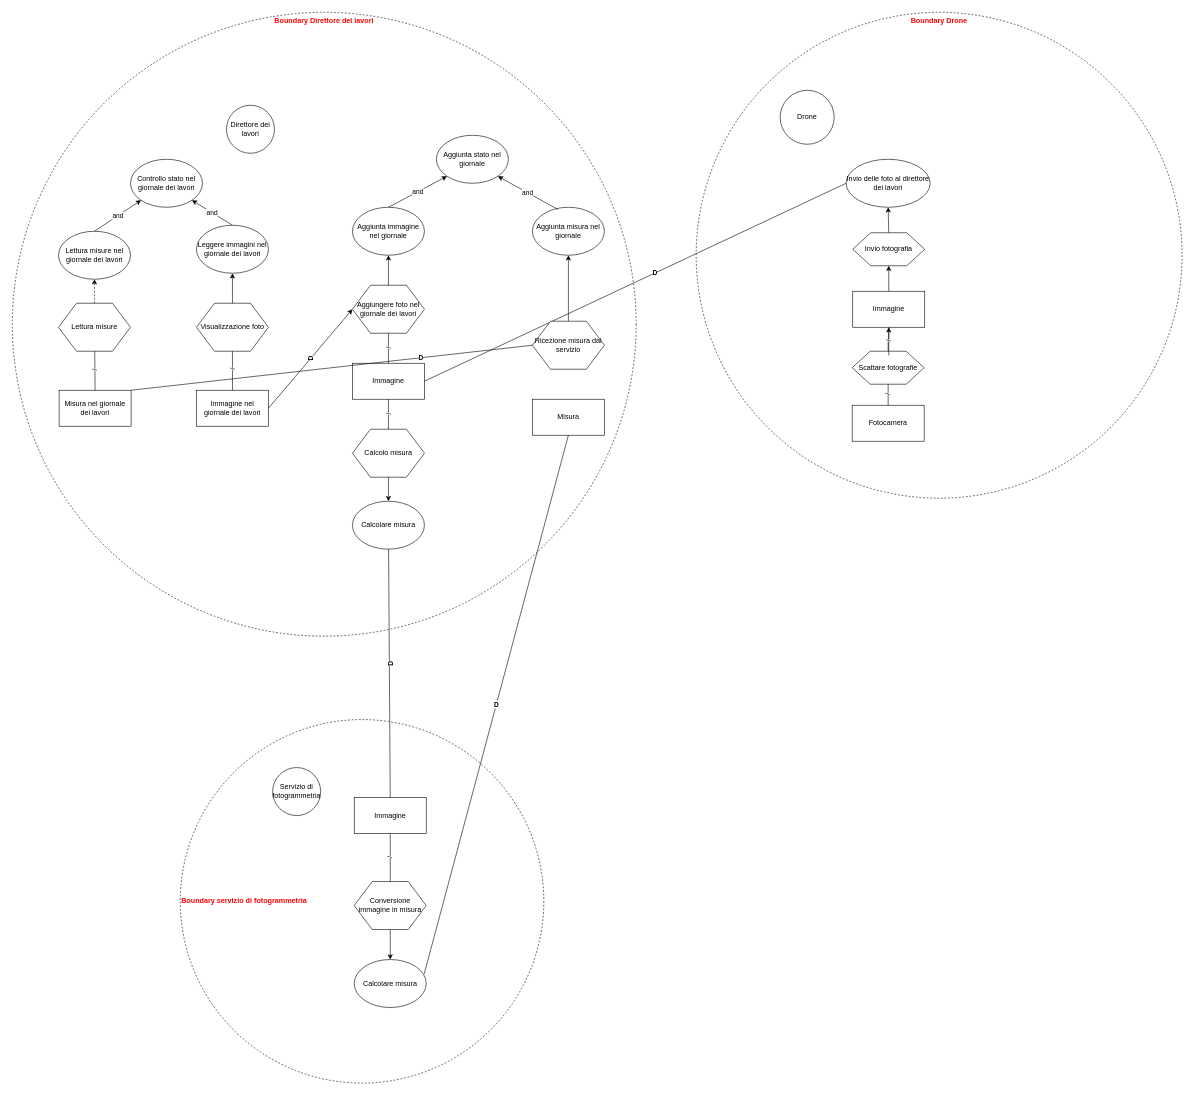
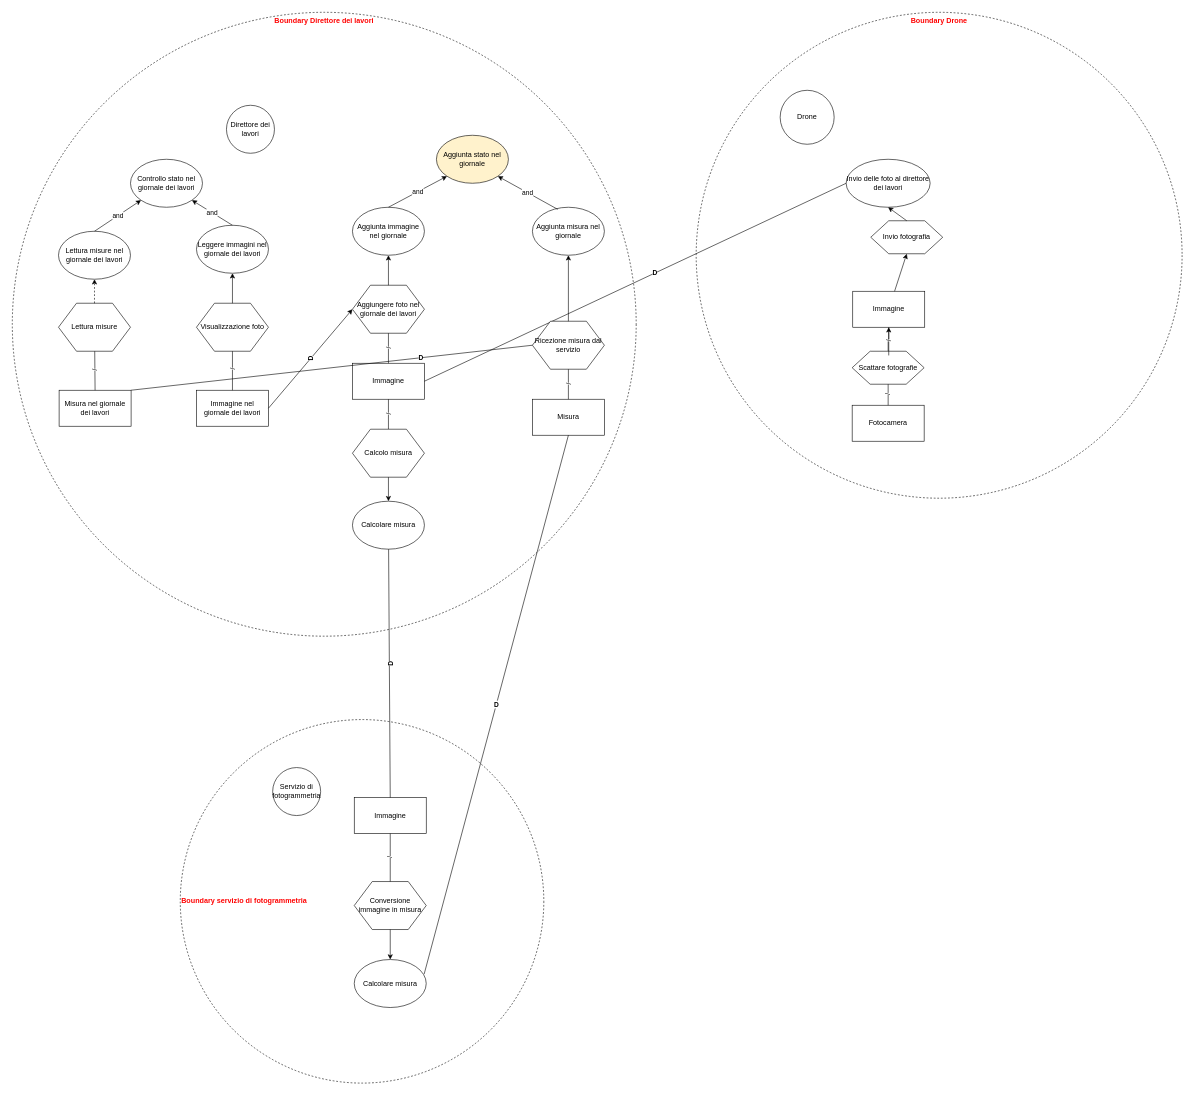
node "Aggiunta stato nel giornale": fillcolor #ffffff -> #fff2cc
node "Invio fotografia": moved (889, 249) -> (907, 237)
edge "Ricezione misura dal servizio" -- "Misura": added, label "/"
